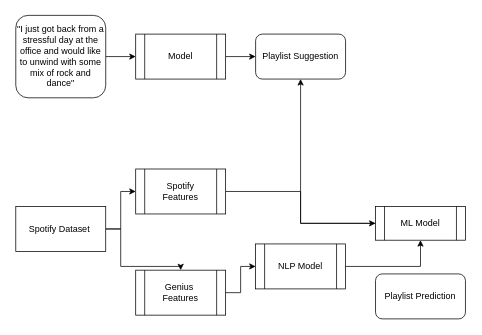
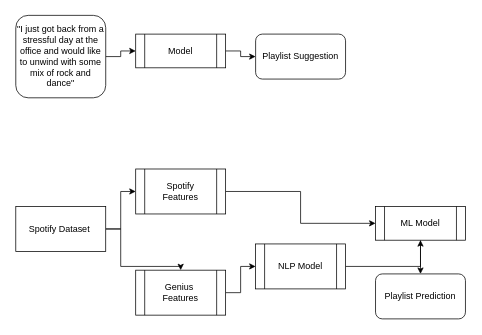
node "Model": size 90x45 -> 90x34
edge "ML Model" -> "Playlist Suggestion": now "ML Model" -> "Playlist Prediction"
